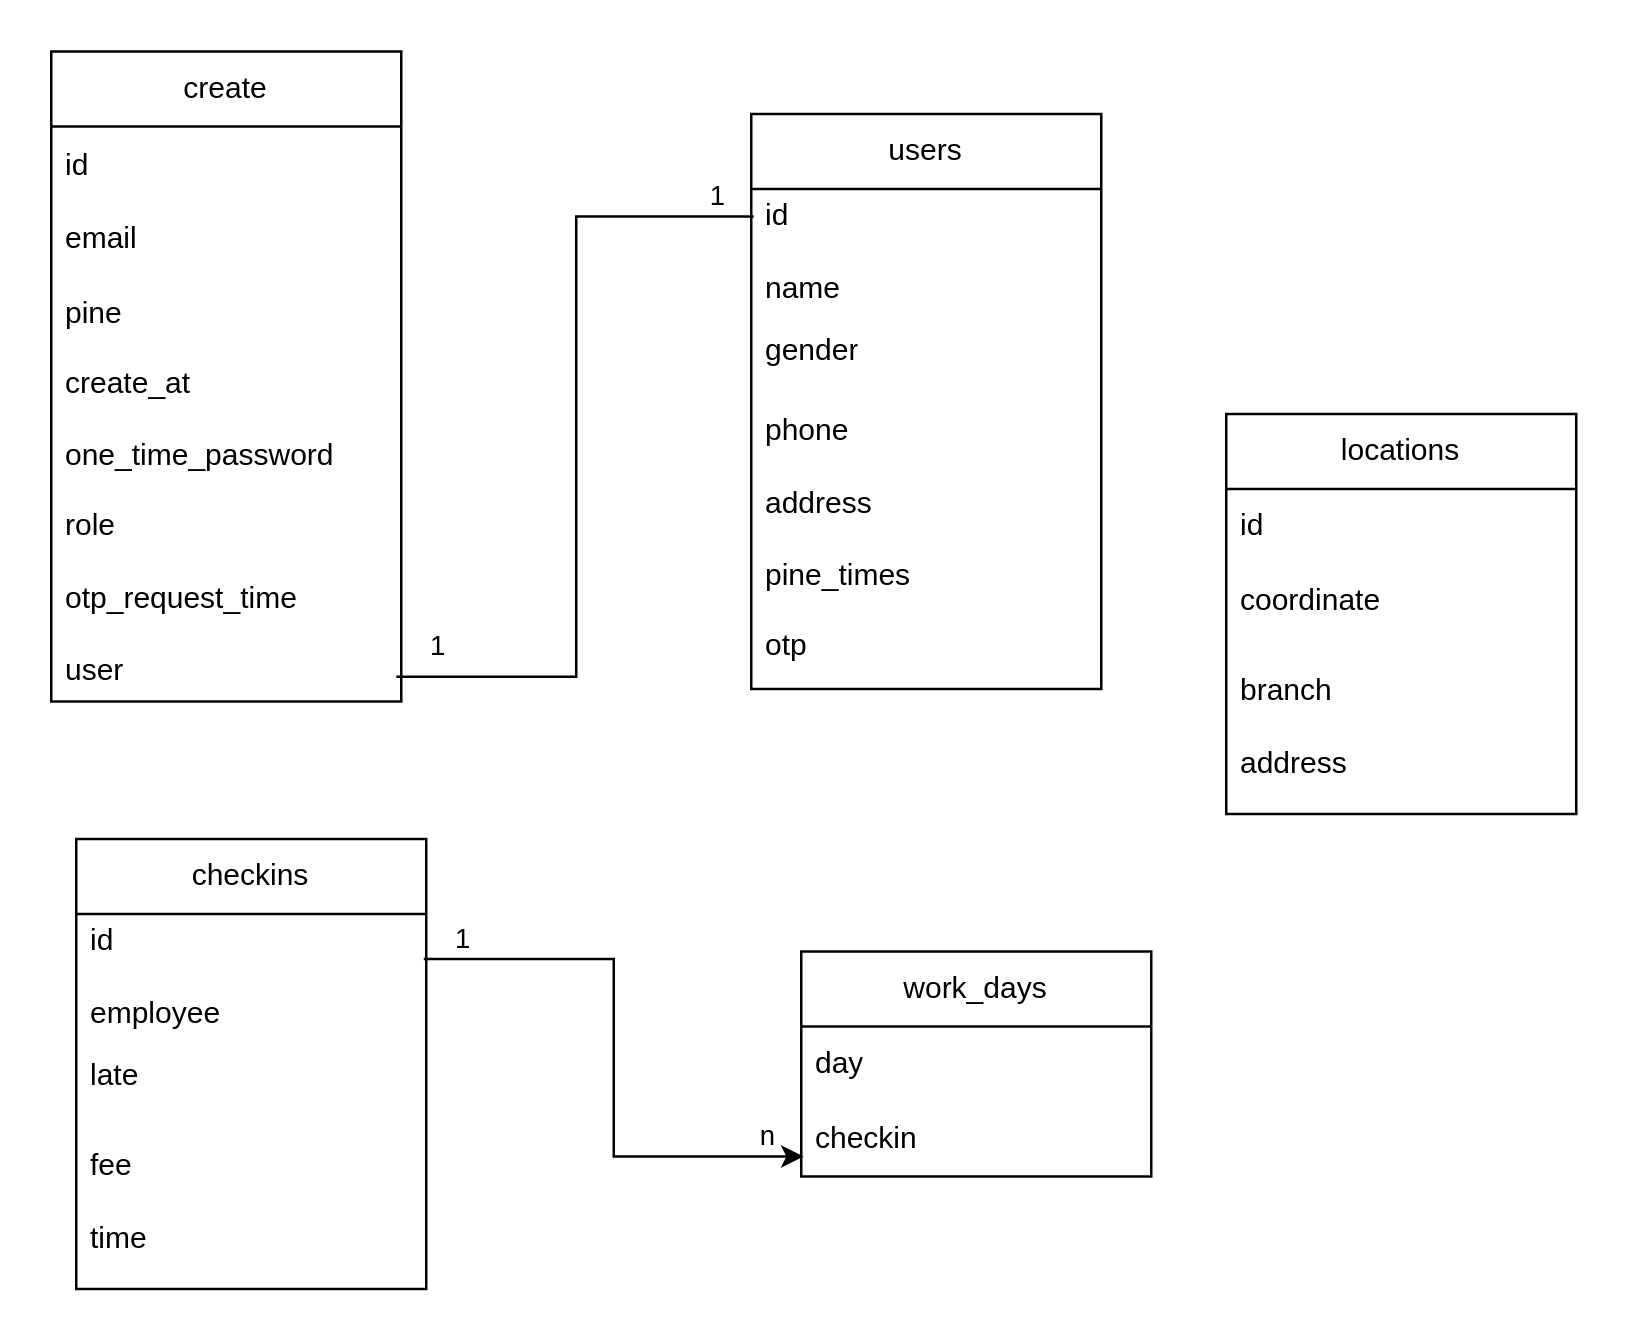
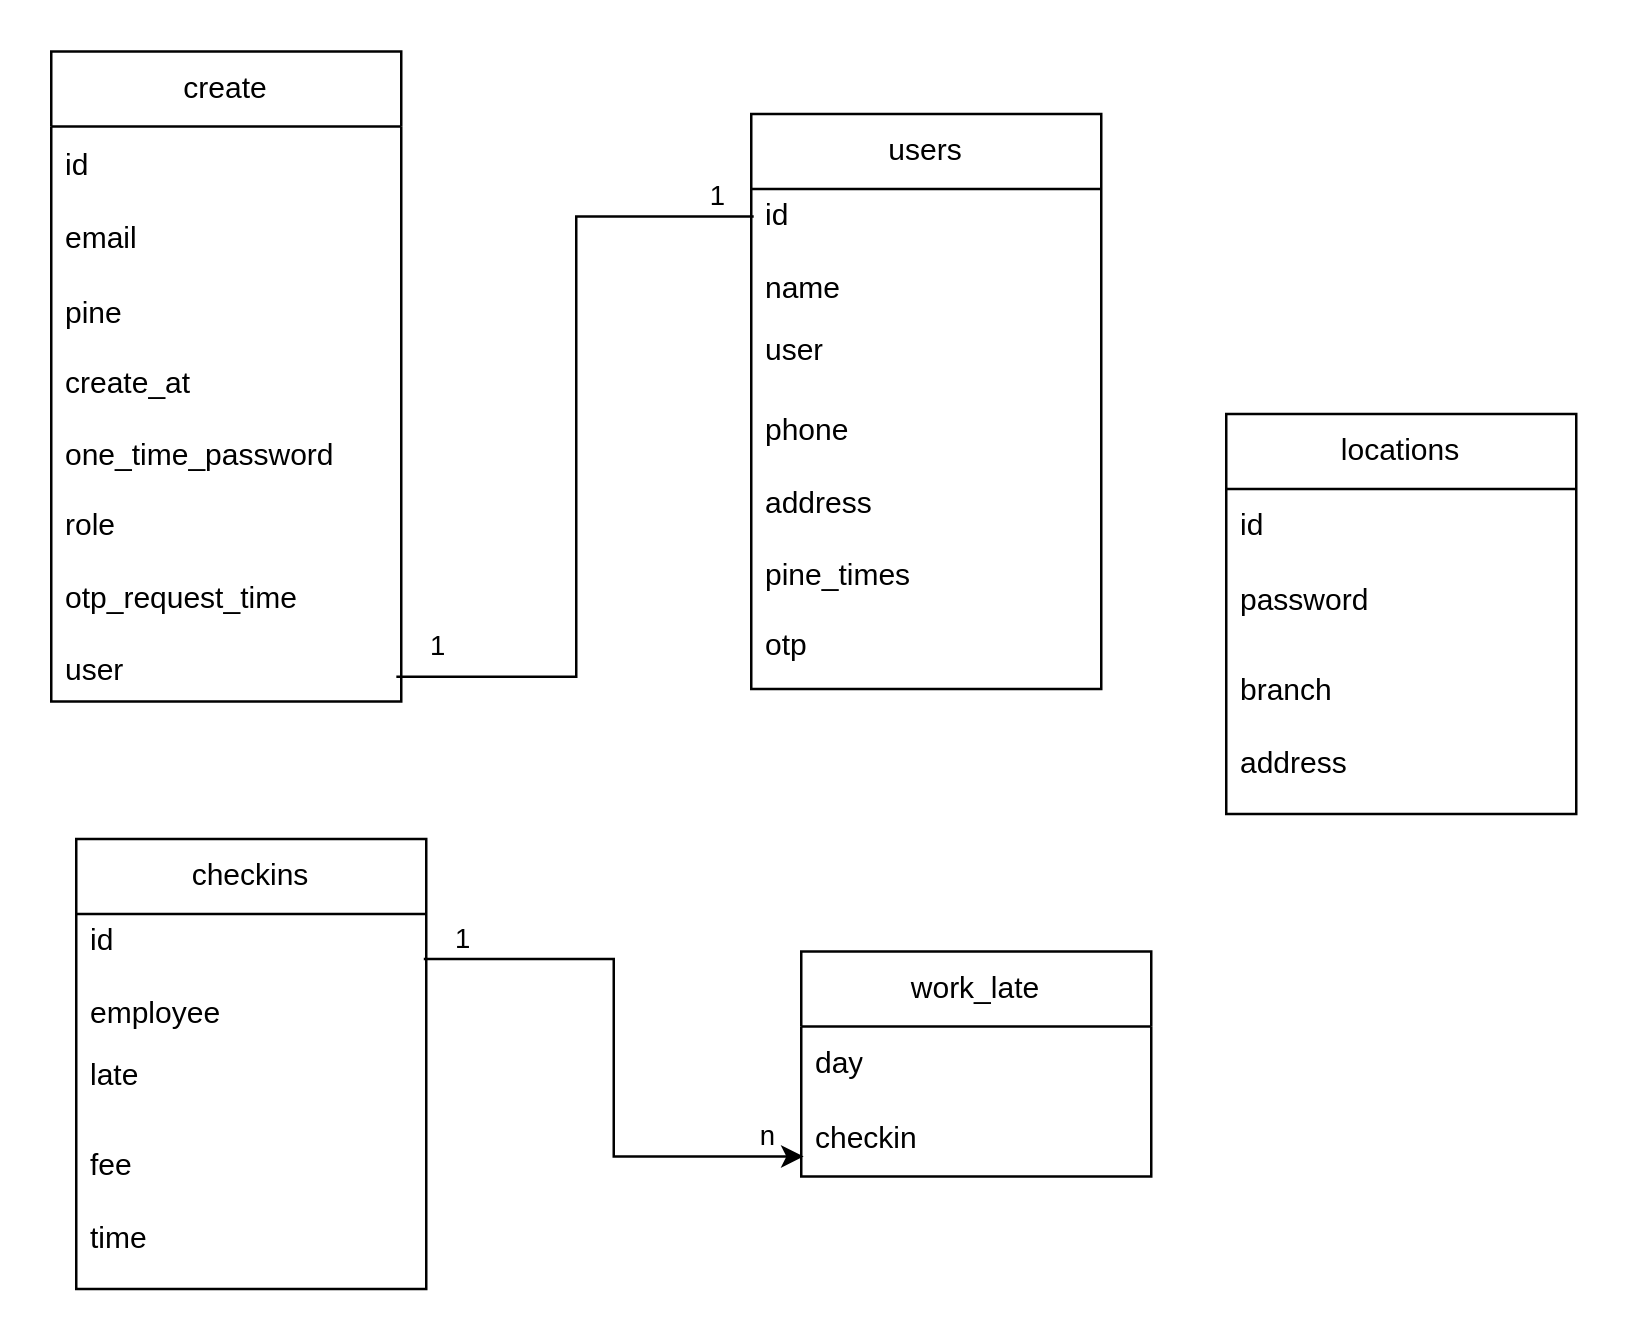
node "gender": label "gender" -> "user"
node "coordinate": label "coordinate" -> "password"
node "work_days": label "work_days" -> "work_late"
